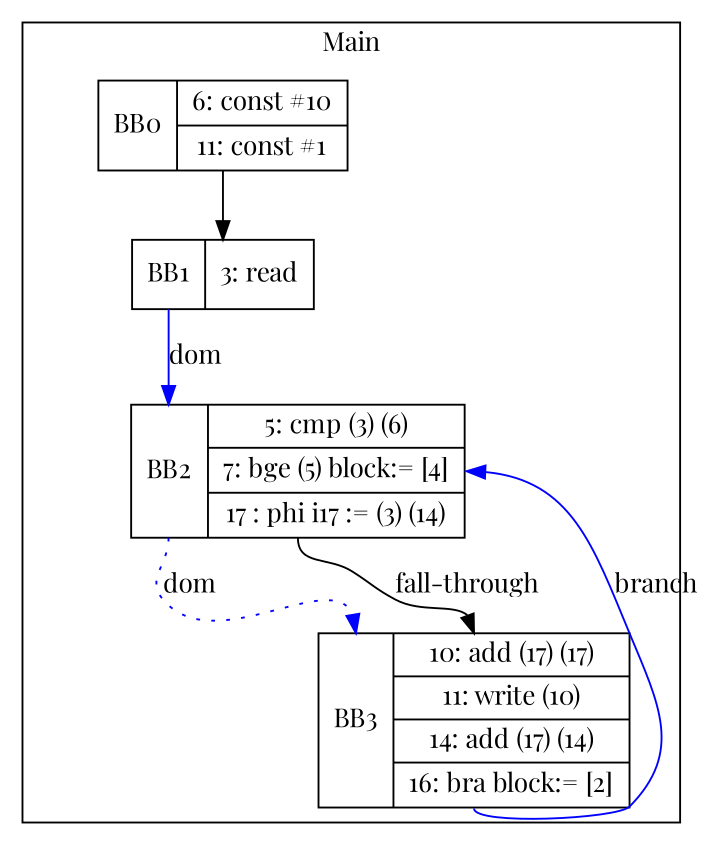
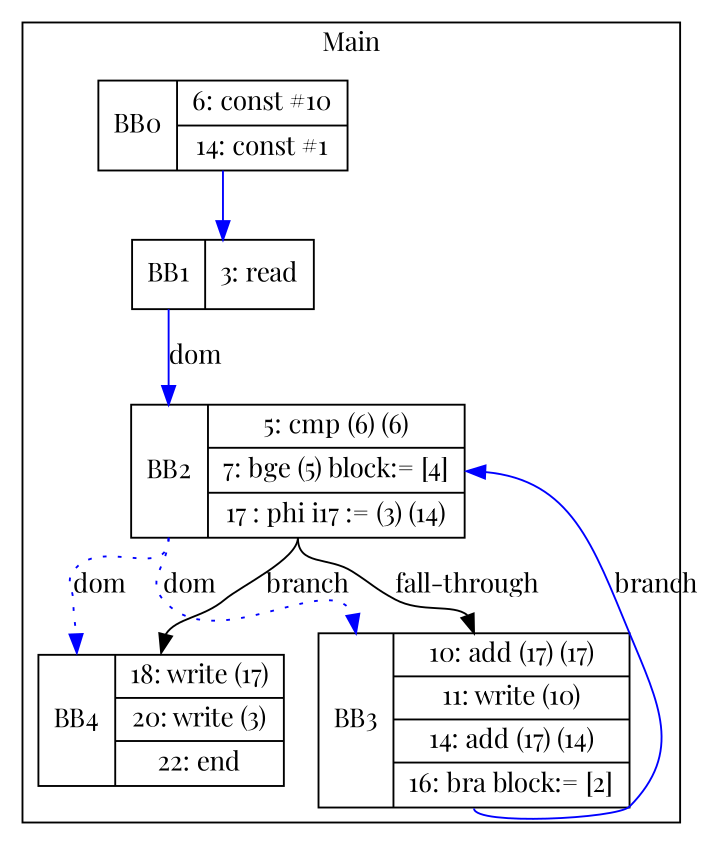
node "BB0": text "11: const #1" -> "14: const #1"
edge "BB0" -> "BB1": color black -> blue
node "BB2": text "5: cmp (3) (6)" -> "5: cmp (6) (6)"
node "BB4": added
